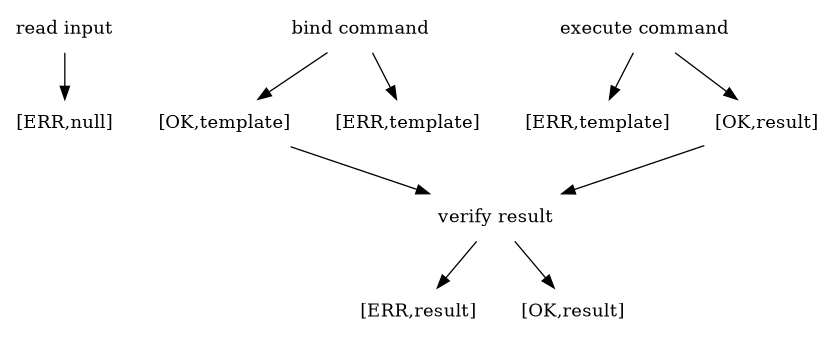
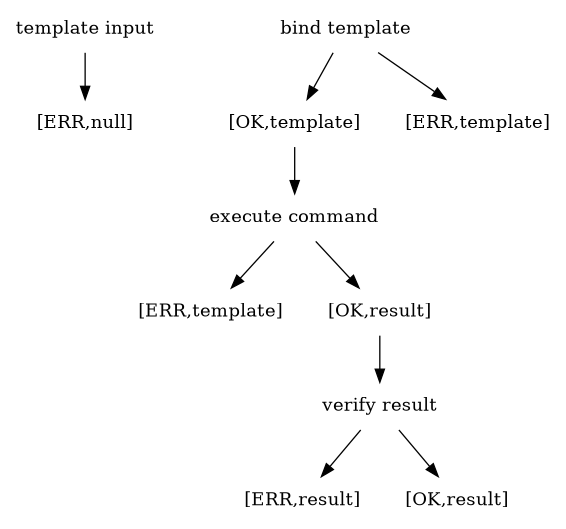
node "read input": label "read input" -> "template input"
node "bind command": label "bind command" -> "bind template"
edge "[OK,template]" -> "verify result": now "[OK,template]" -> "execute command"
